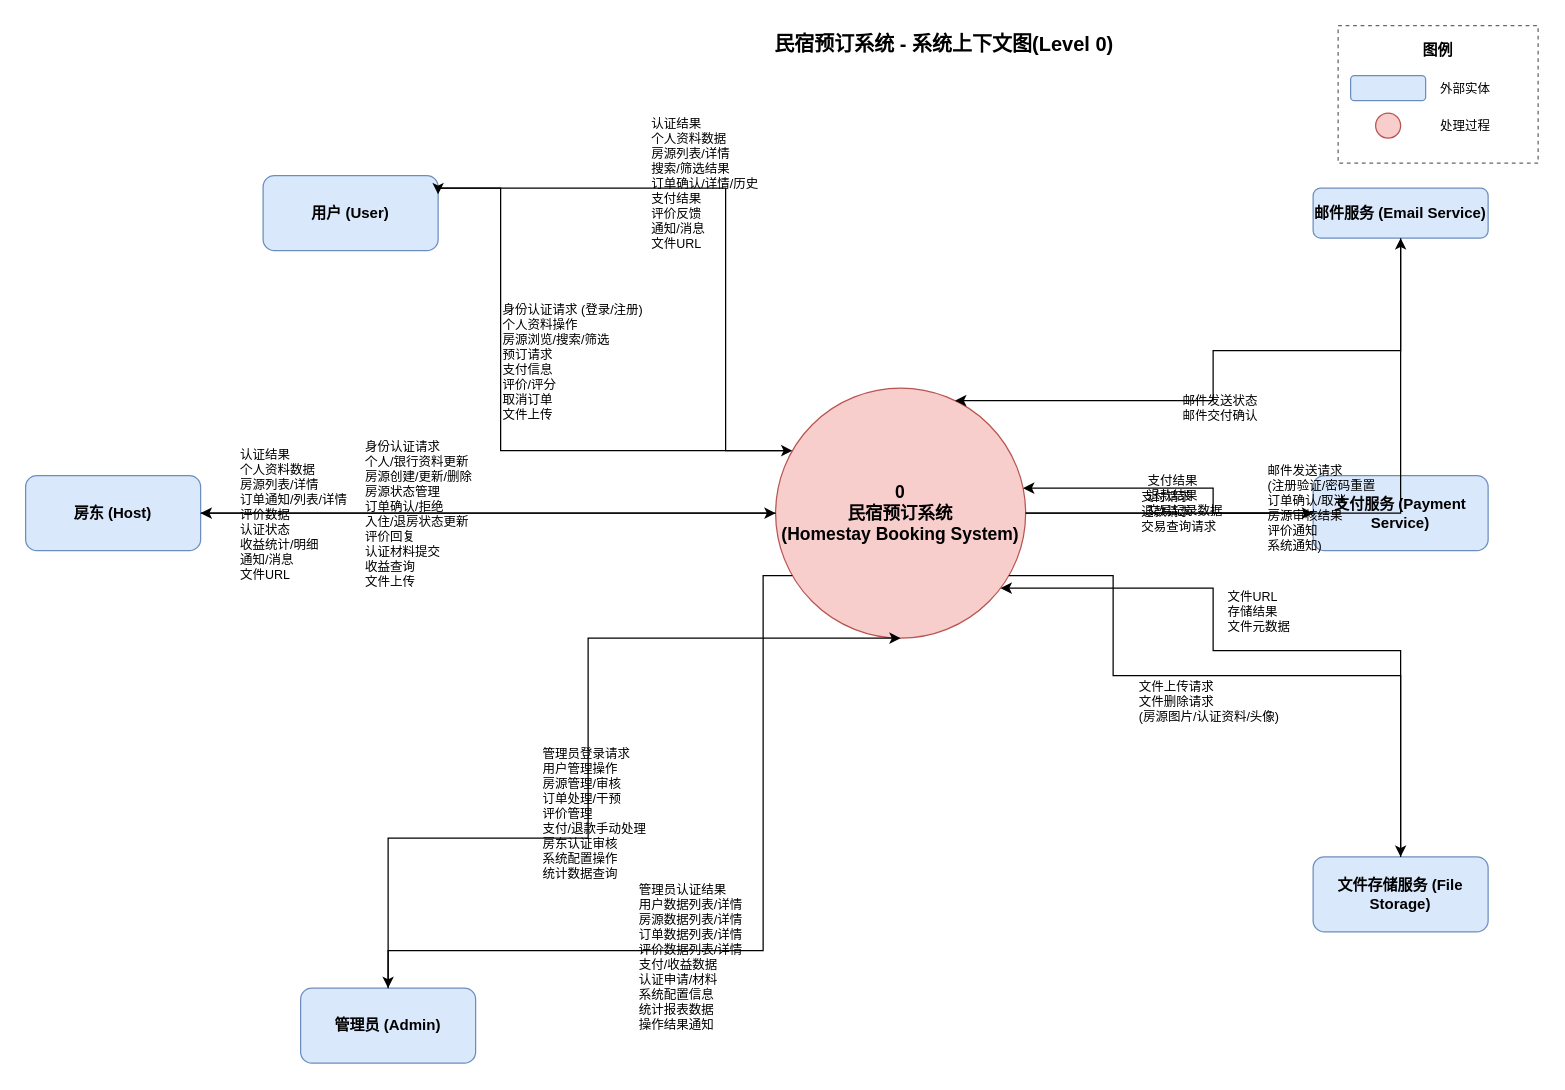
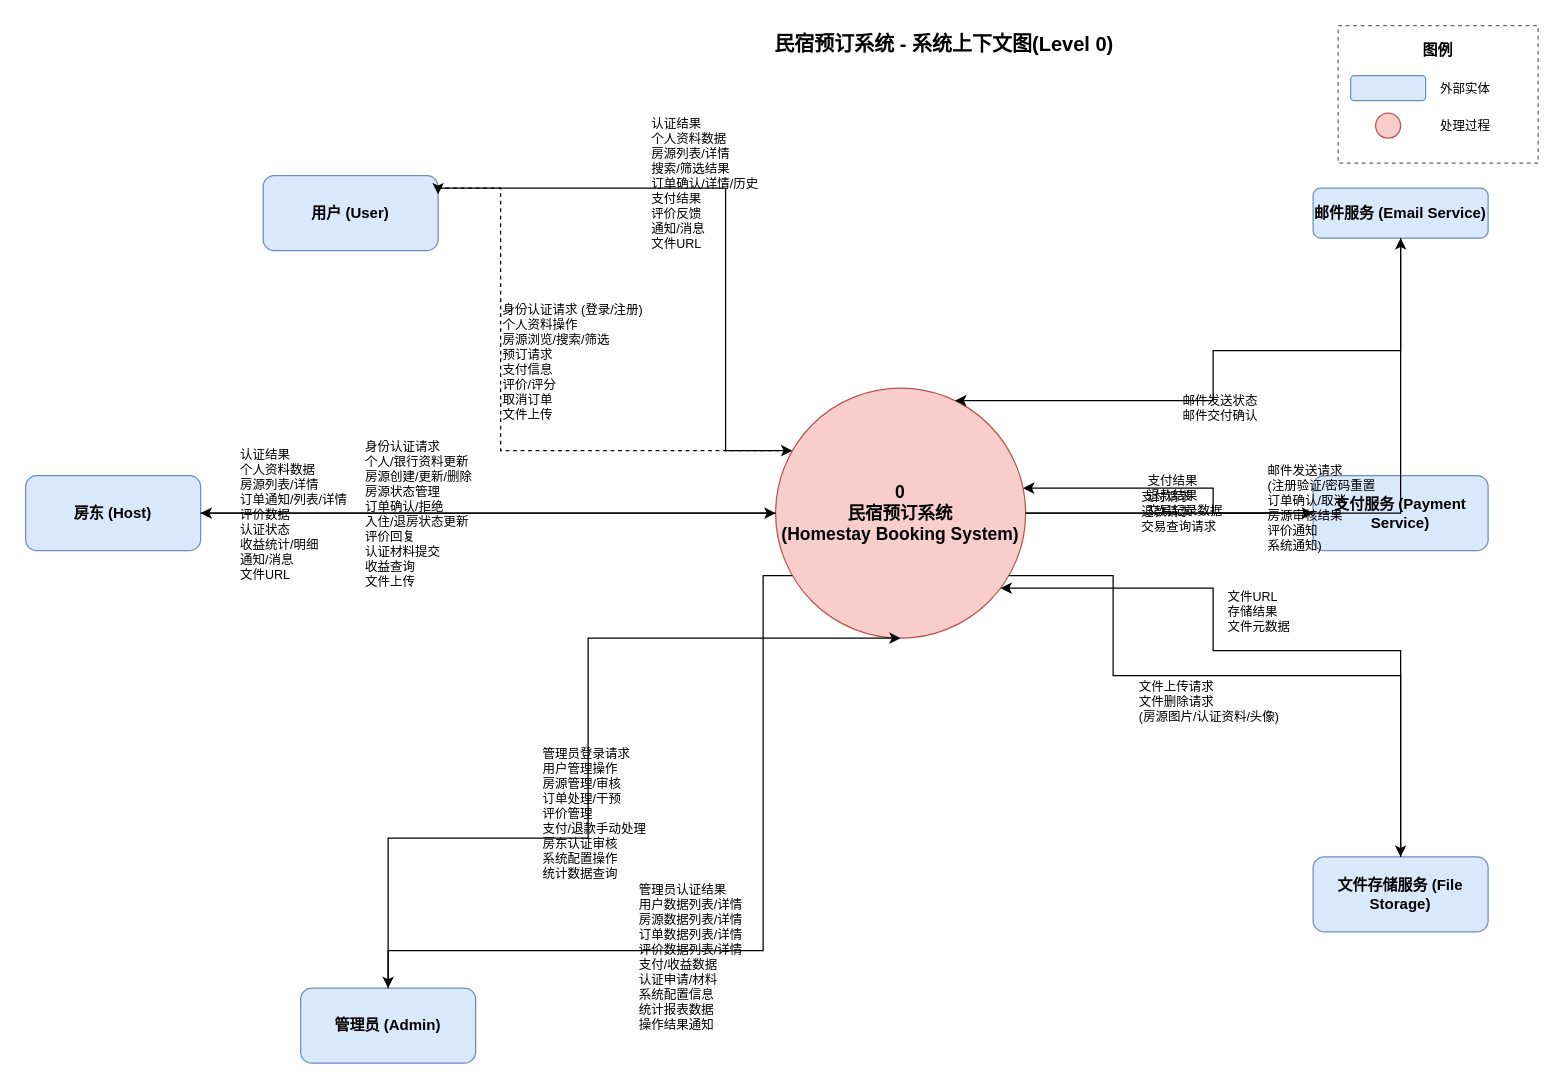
edge "用户 (User)" -> "0 民宿预订系统 (Homestay Booking System)": style solid -> dashed
